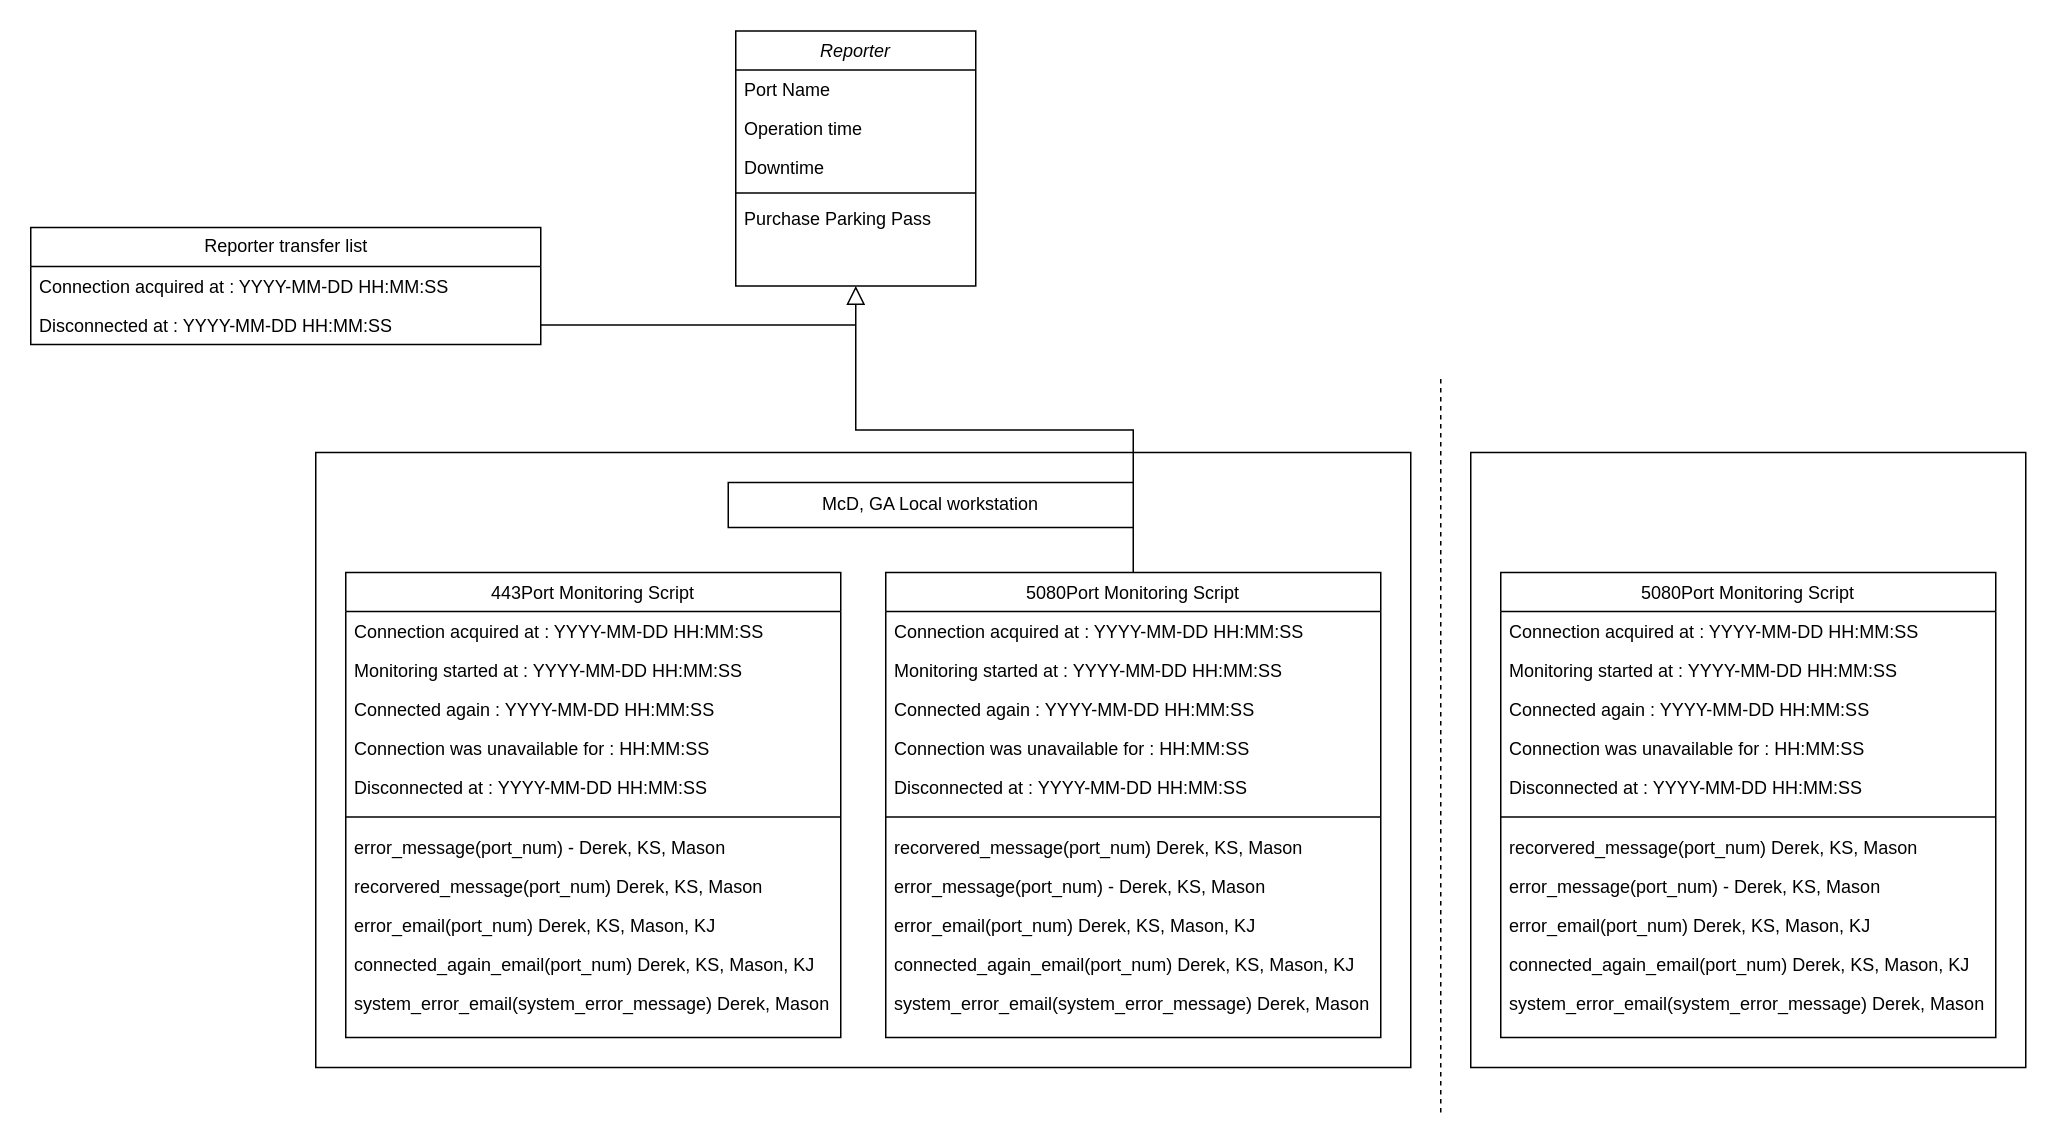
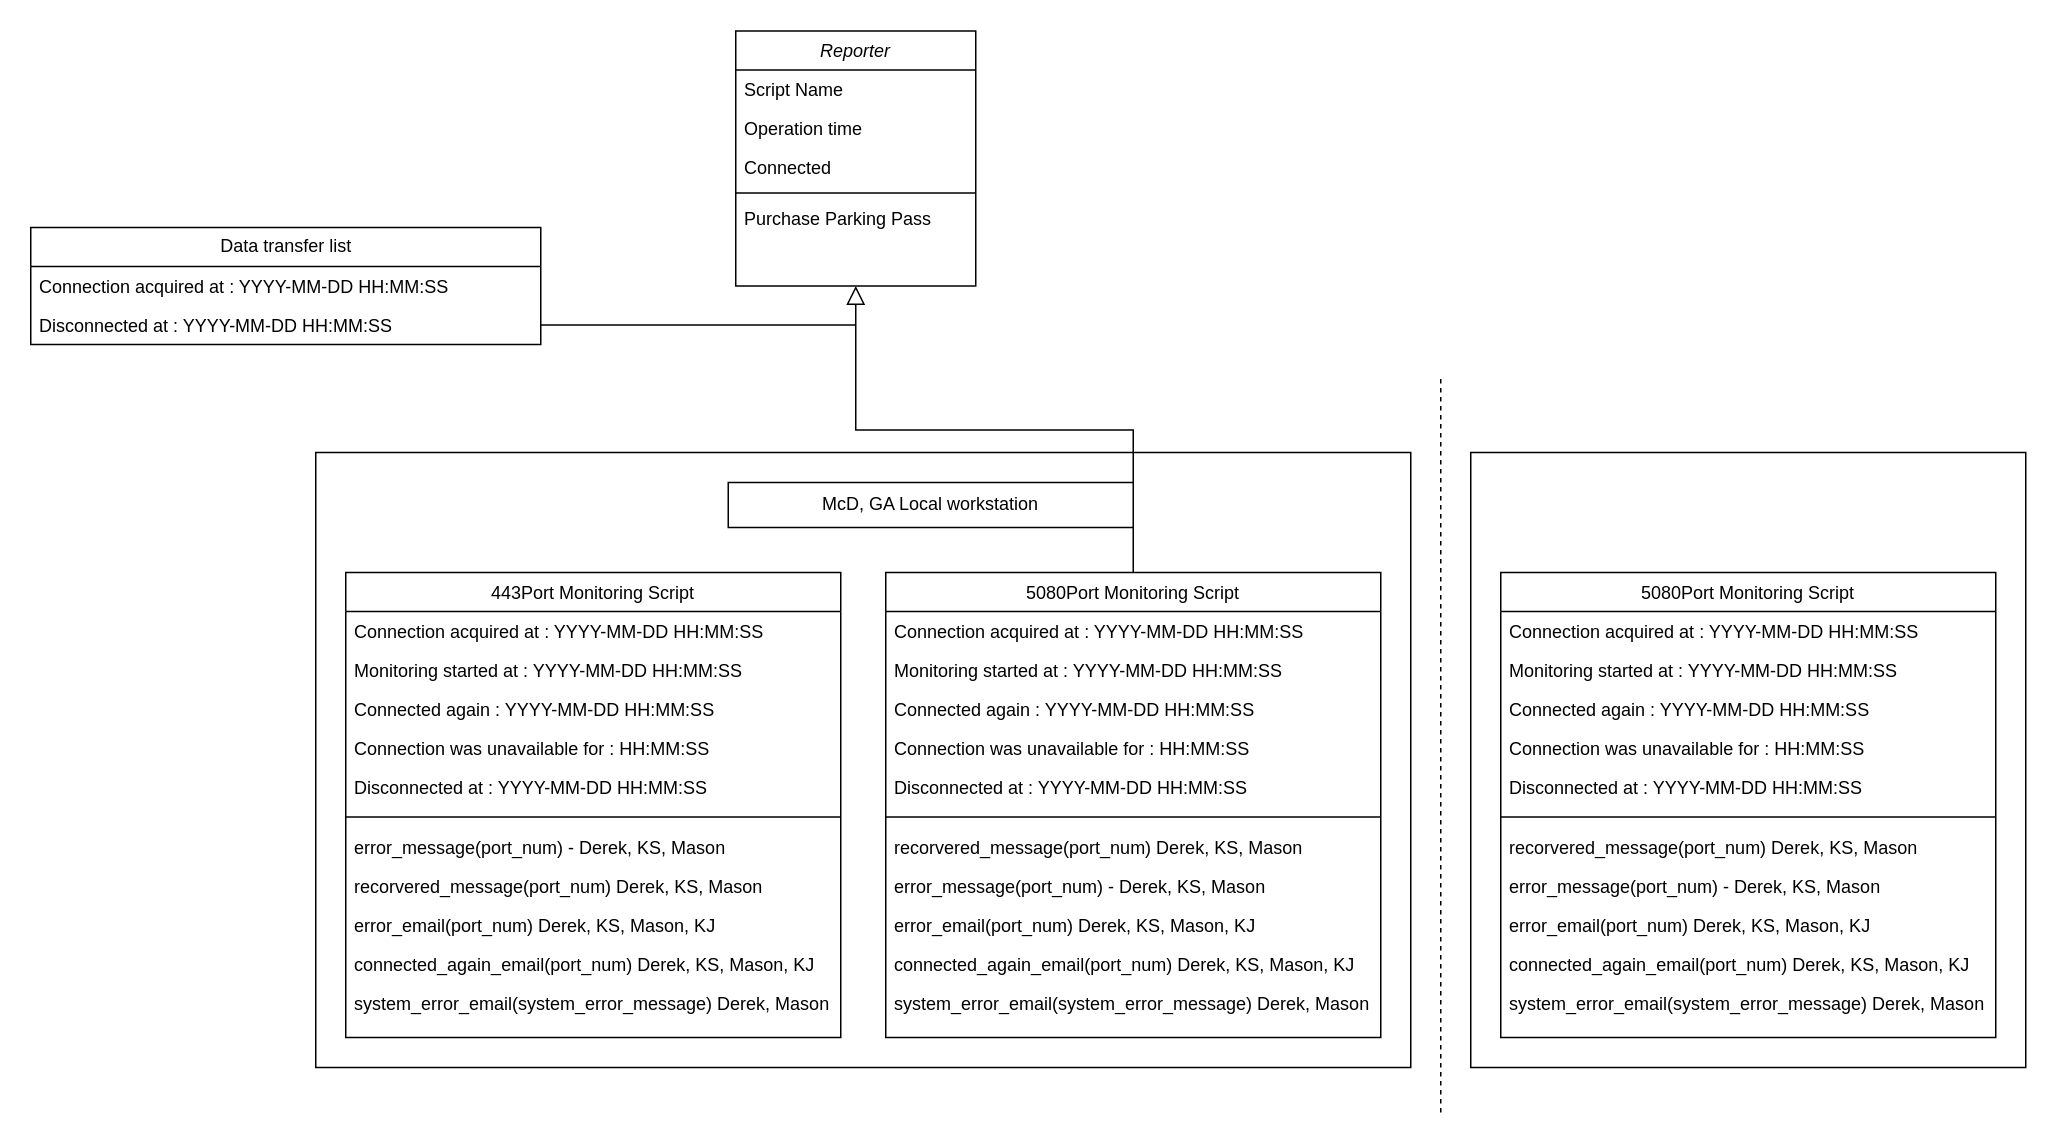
node "Port Name": label "Port Name" -> "Script Name"
node "Downtime": label "Downtime" -> "Connected"
node "Reporter transfer list": label "Reporter transfer list" -> "Data transfer list"
